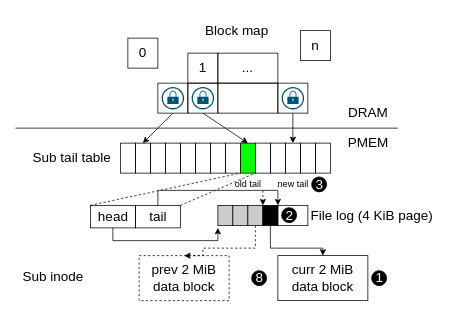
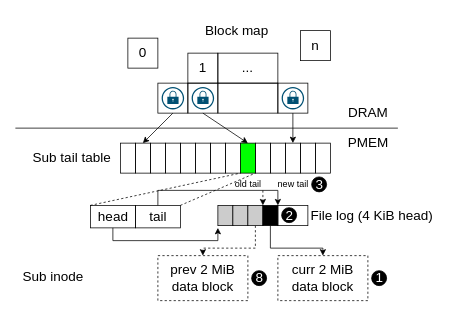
node "File log (4 KiB page)": label "File log (4 KiB page)" -> "File log (4 KiB head)"
node "prev 2 MiB data block": moved (184, 278) -> (203, 278)
node "curr 2 MiB data block": style solid -> dashed
